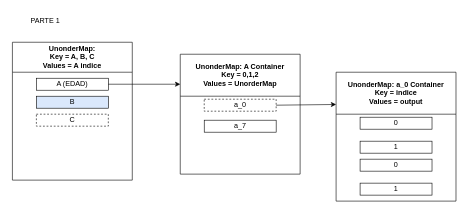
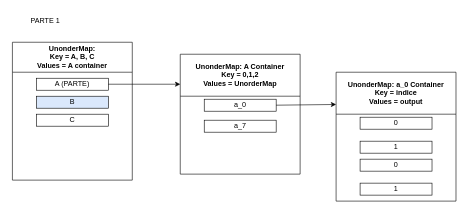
node "UnonderMap: Key = A, B, C Values = A indice": label "UnonderMap: Key = A, B, C Values = A indice" -> "UnonderMap: Key = A, B, C Values = A container"
node "A (EDAD)": label "A (EDAD)" -> "A (PARTE)"
node "a_0": style dashed -> solid
node "C": style dashed -> solid
